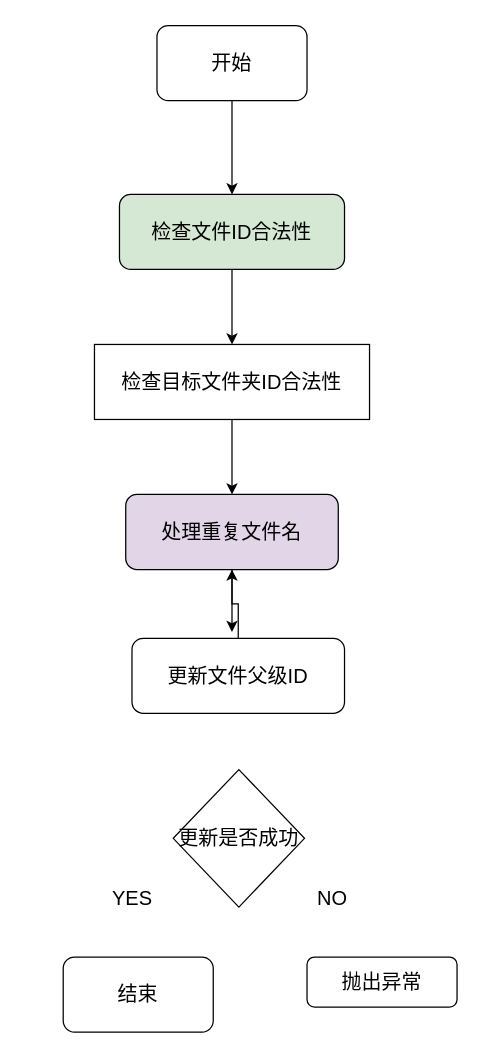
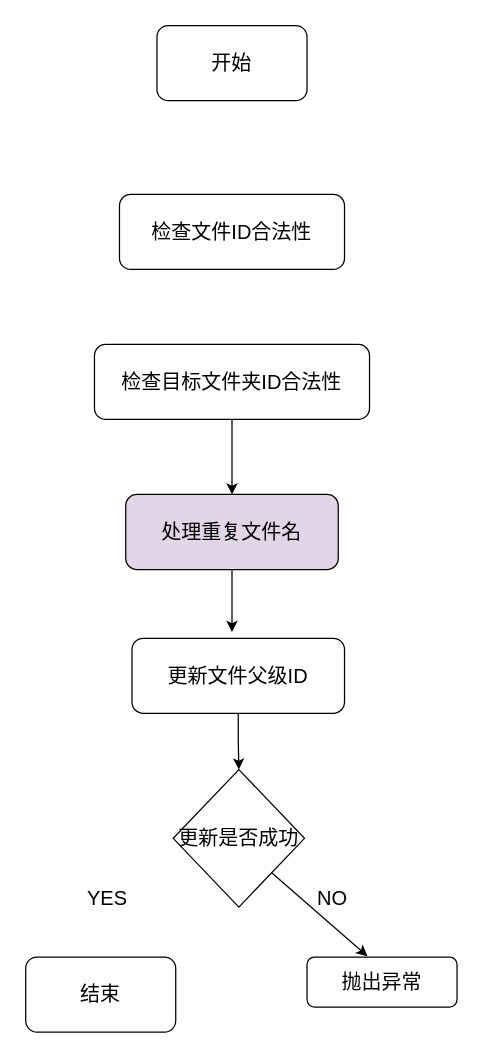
edge "开始" -> "检查文件ID合法性": removed
node "检查文件ID合法性": fillcolor #d5e8d4 -> #ffffff
edge "检查文件ID合法性" -> "检查目标文件夹ID合法性": removed
node "检查目标文件夹ID合法性": shape rectangle -> rounded rectangle
edge "更新文件父级ID" -> "处理重复文件名": now "更新文件父级ID" -> "更新是否成功"
node "YES": moved (132, 898) -> (107, 898)
edge "更新是否成功" -> "抛出异常": added
node "结束": moved (138, 994) -> (101, 994)
